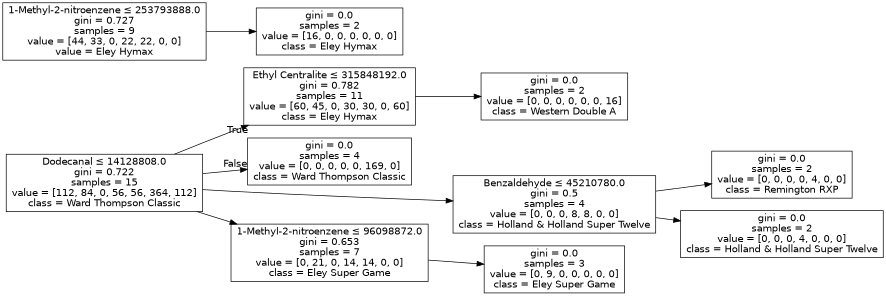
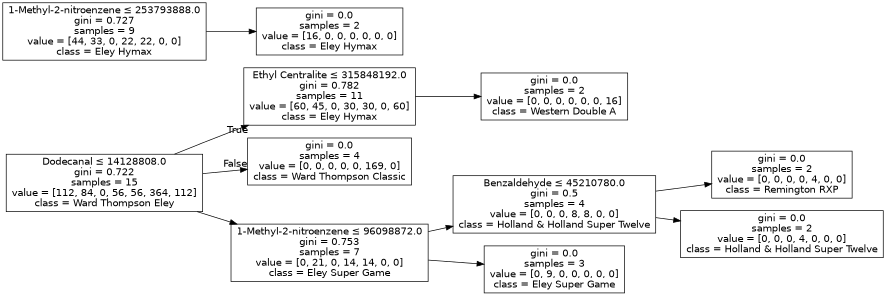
node "1-Methyl-2-nitroenzene ≤ 253793888.0": text "value = Eley Hymax" -> "class = Eley Hymax"
edge "Dodecanal ≤ 14128808.0" -> "Benzaldehyde ≤ 45210780.0": now "1-Methyl-2-nitroenzene ≤ 96098872.0" -> "Benzaldehyde ≤ 45210780.0"
node "Dodecanal ≤ 14128808.0": text "class = Ward Thompson Classic" -> "class = Ward Thompson Eley"
node "1-Methyl-2-nitroenzene ≤ 96098872.0": text "gini = 0.653" -> "gini = 0.753"
